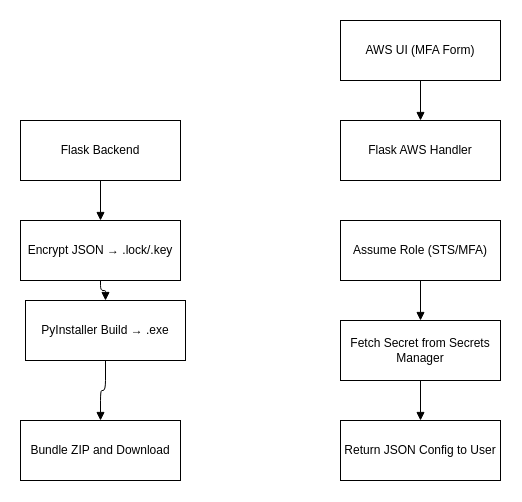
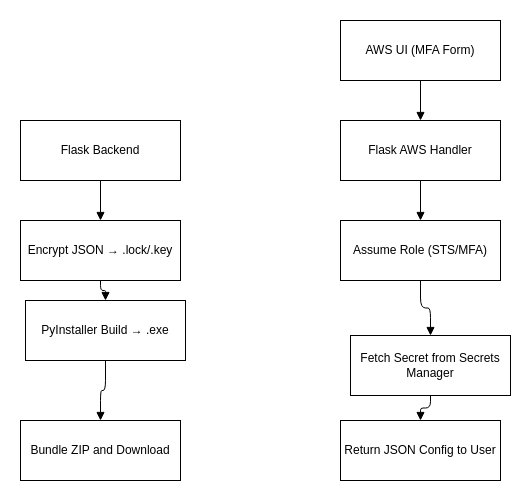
edge "Flask AWS Handler" -> "Assume Role (STS/MFA)": added
node "Fetch Secret from Secrets Manager": moved (421, 351) -> (431, 366)
